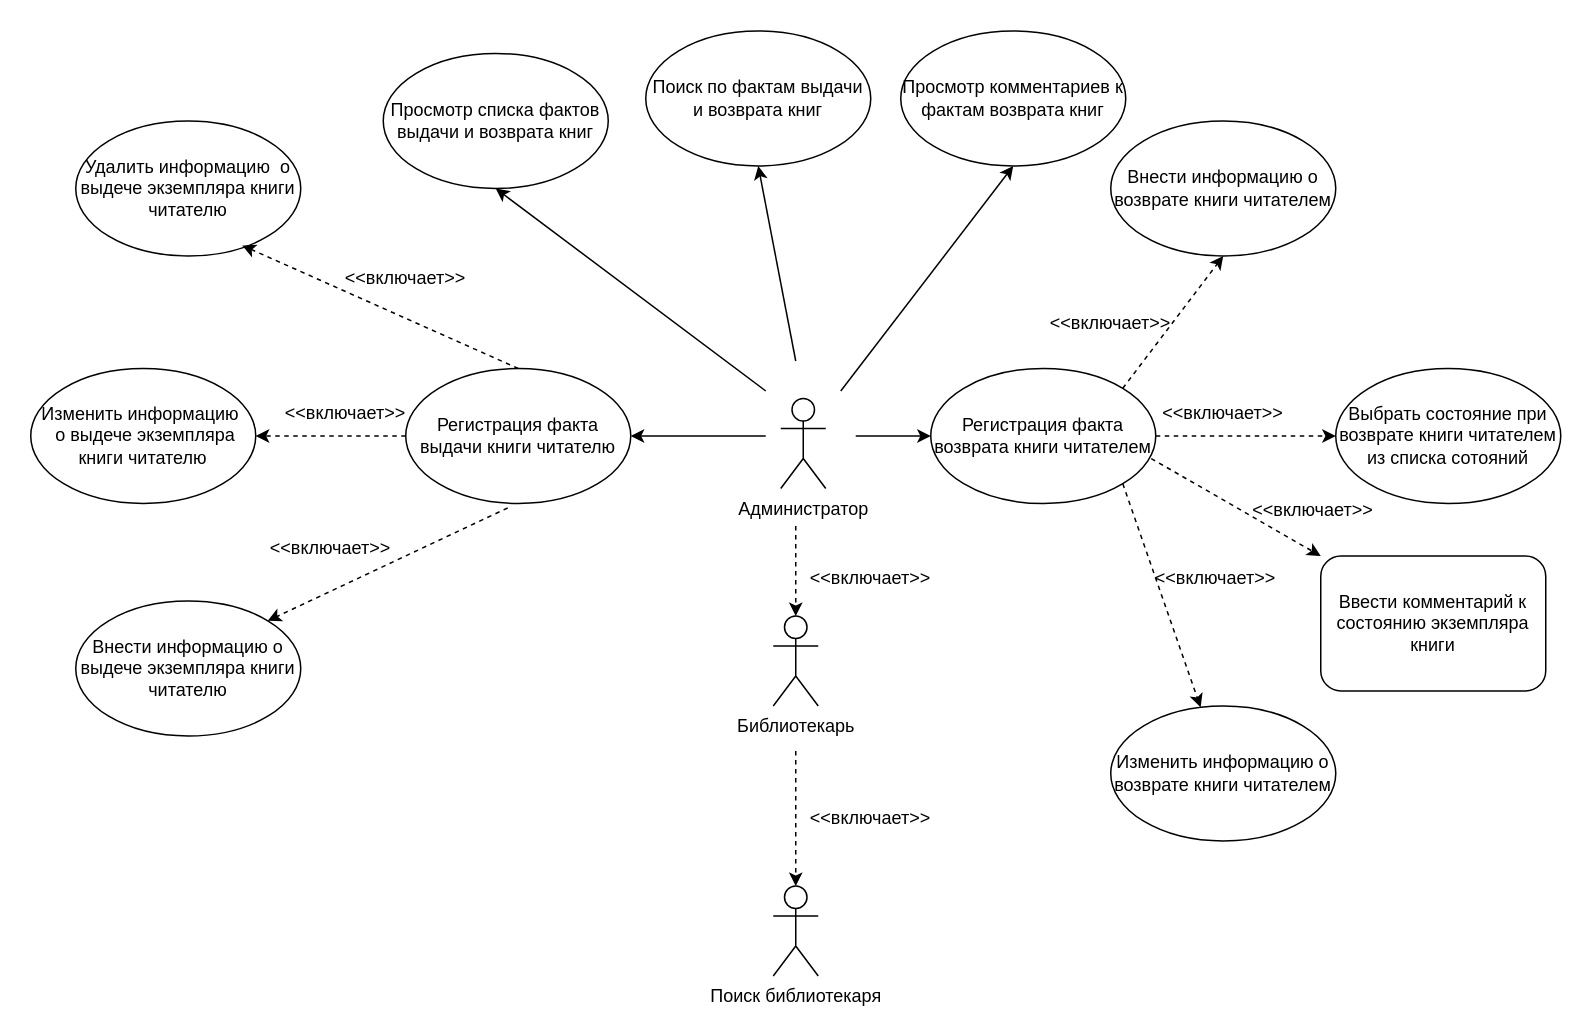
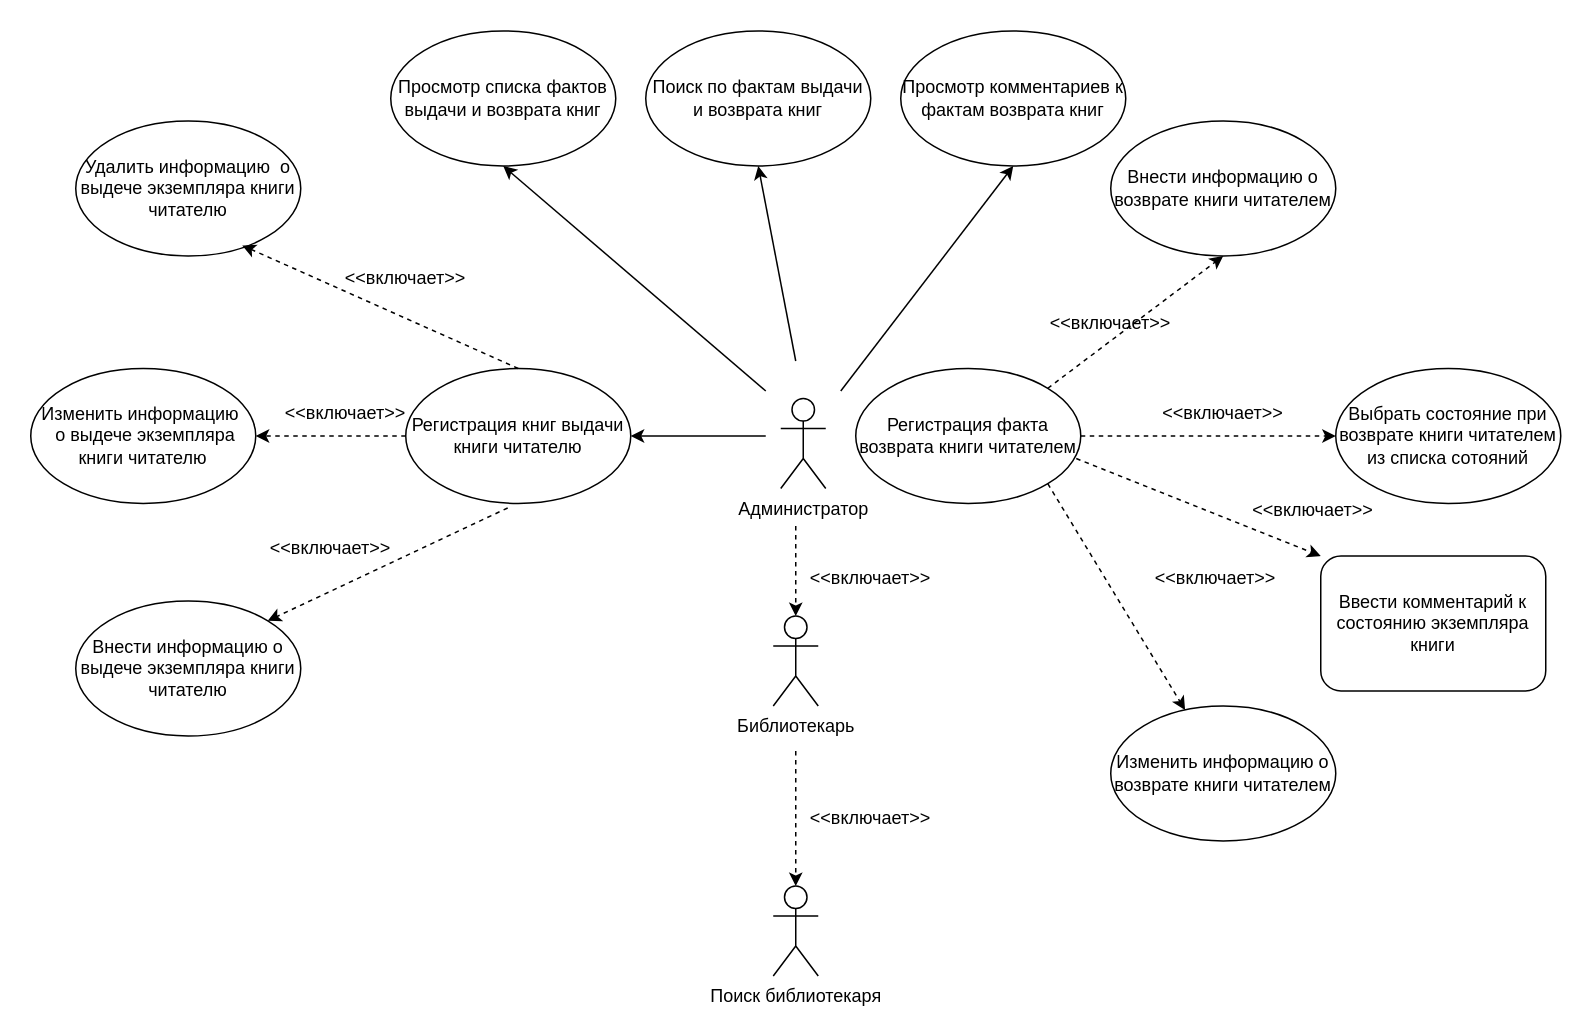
node "Просмотр списка фактов выдачи и возврата книг": moved (496, 121) -> (503, 98)
node "Регистрация факта выдачи книги читателю": label "Регистрация факта выдачи книги читателю" -> "Регистрация книг выдачи книги читателю"
node "Регистрация факта возврата книги читателем": moved (1043, 436) -> (968, 436)
